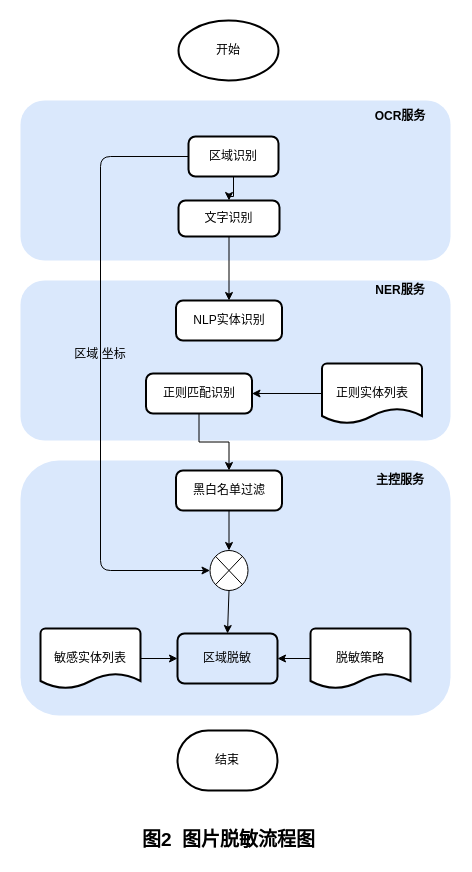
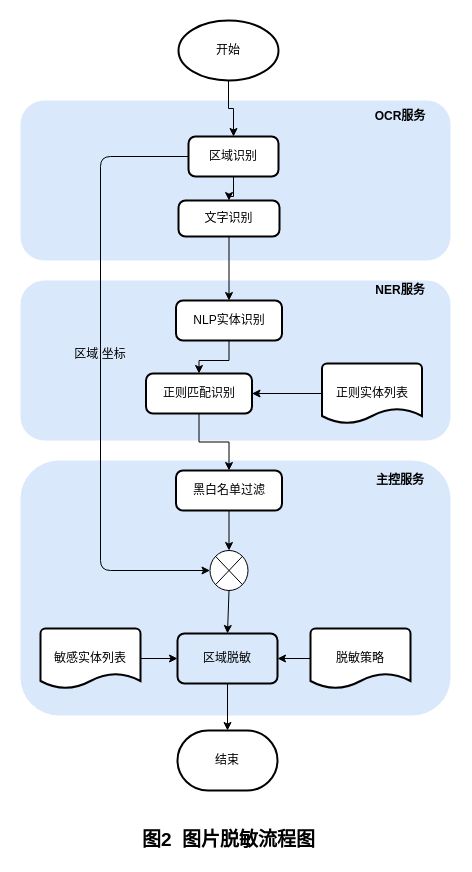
edge "开始" -> "区域识别": added
edge "NLP实体识别" -> "正则匹配识别": added
edge "区域脱敏" -> "结束": added
